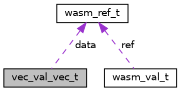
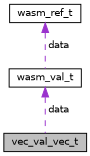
edge "wasm_val_t" -> "wasm_ref_t": label " ref" -> " data"
edge "vec_val_vec_t" -> "wasm_ref_t": now "vec_val_vec_t" -> "wasm_val_t"
